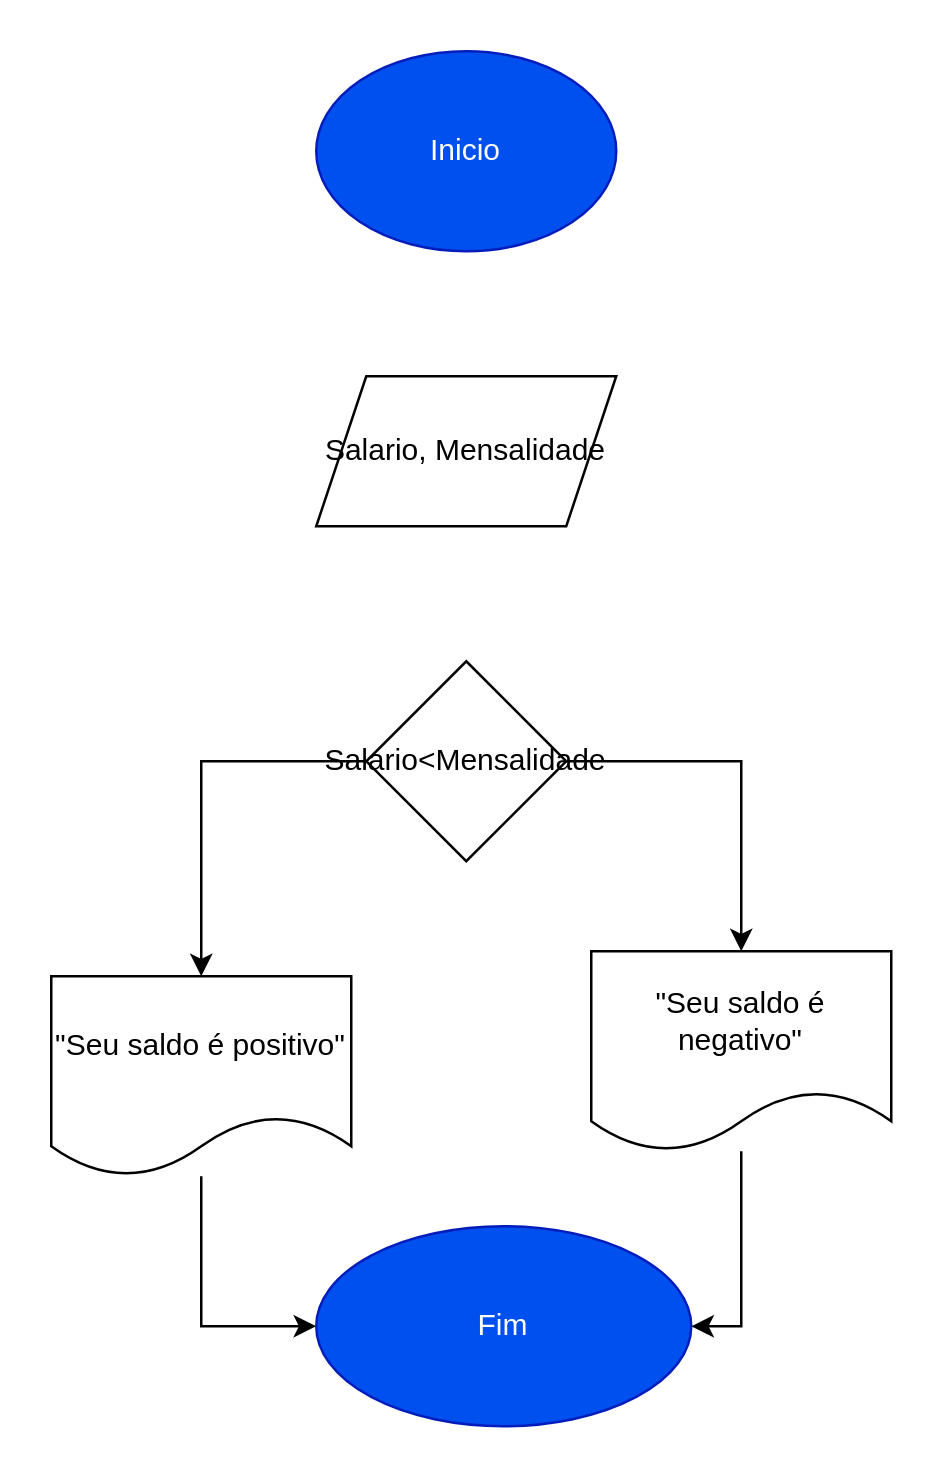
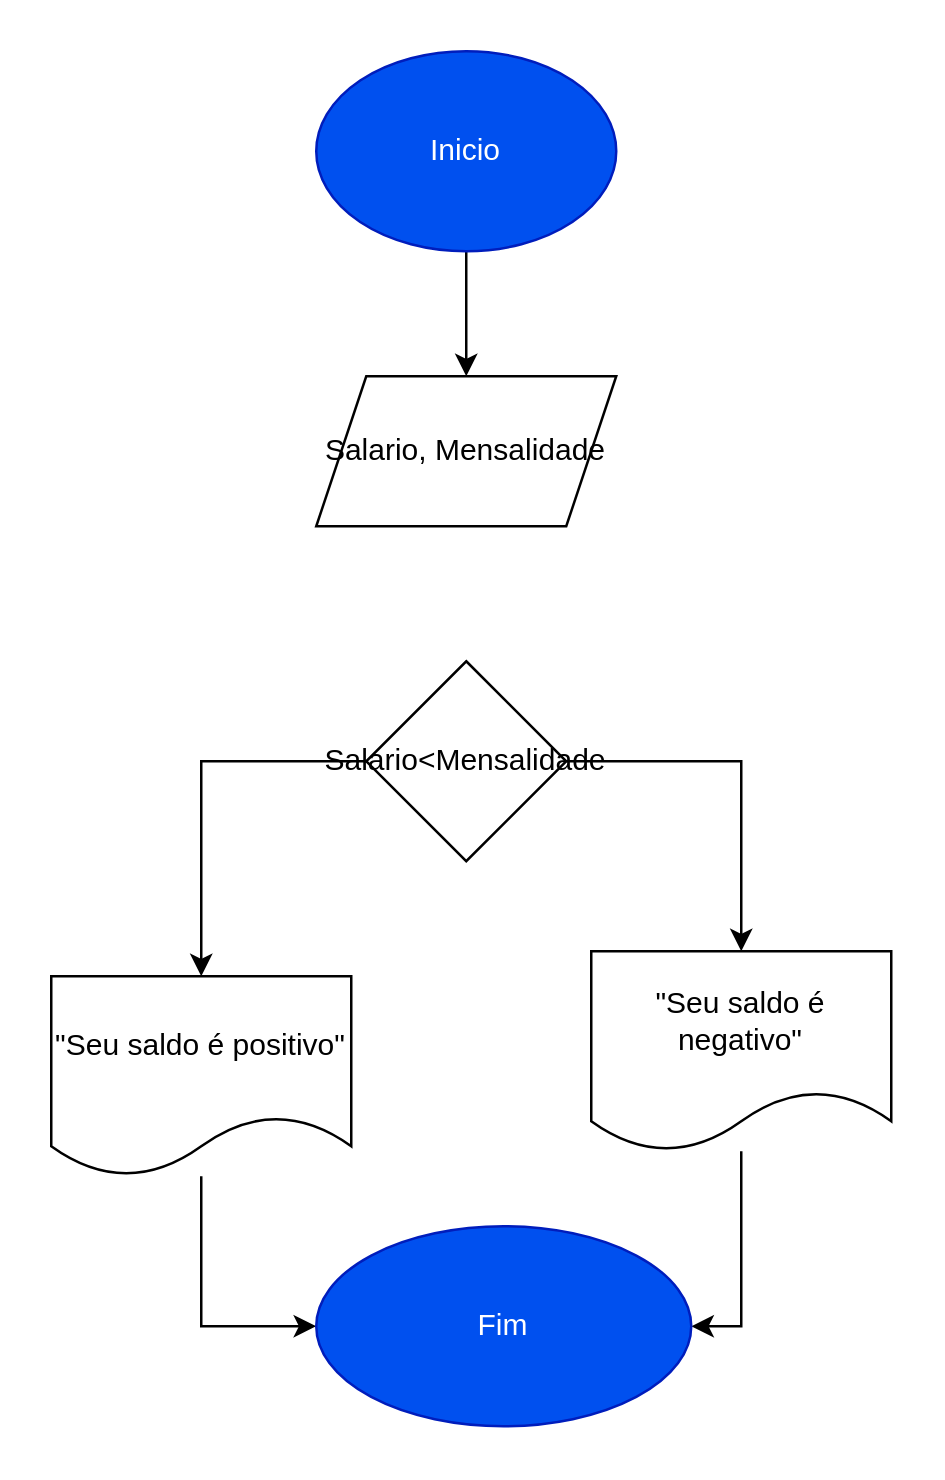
edge "Inicio" -> "Salario, Mensalidade": added
